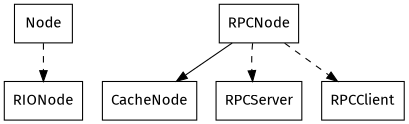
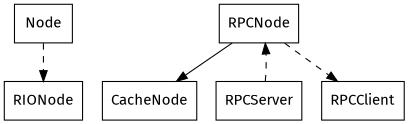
edge "RPCNode" -> "RPCServer": reversed
